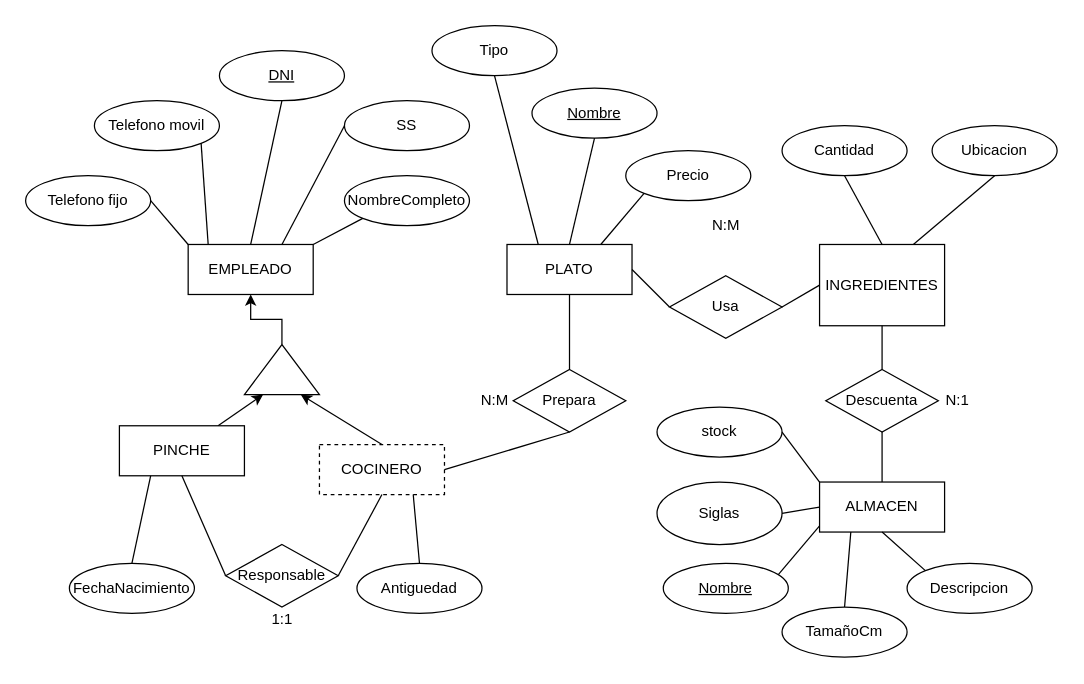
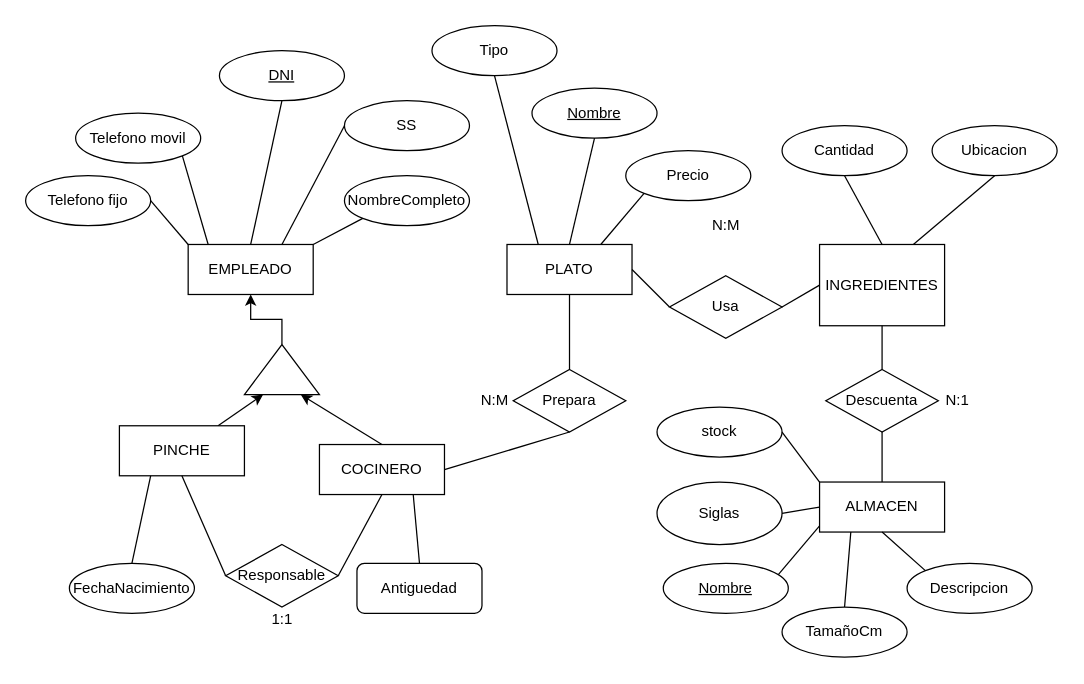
node "Telefono movil": moved (157, 126) -> (138, 138)
node "COCINERO": style dashed -> solid
node "Antiguedad": shape ellipse -> rounded rectangle
